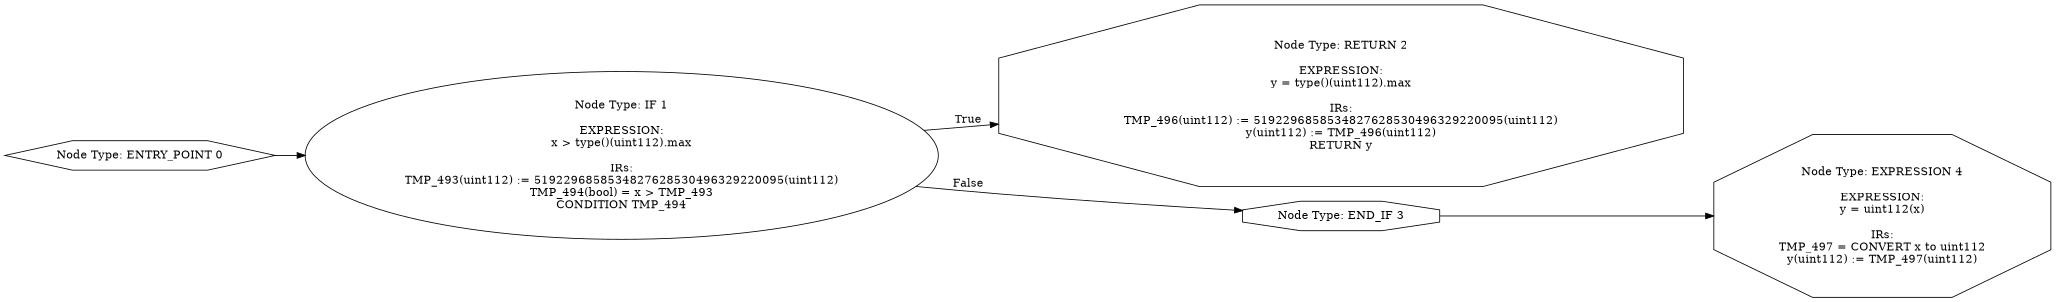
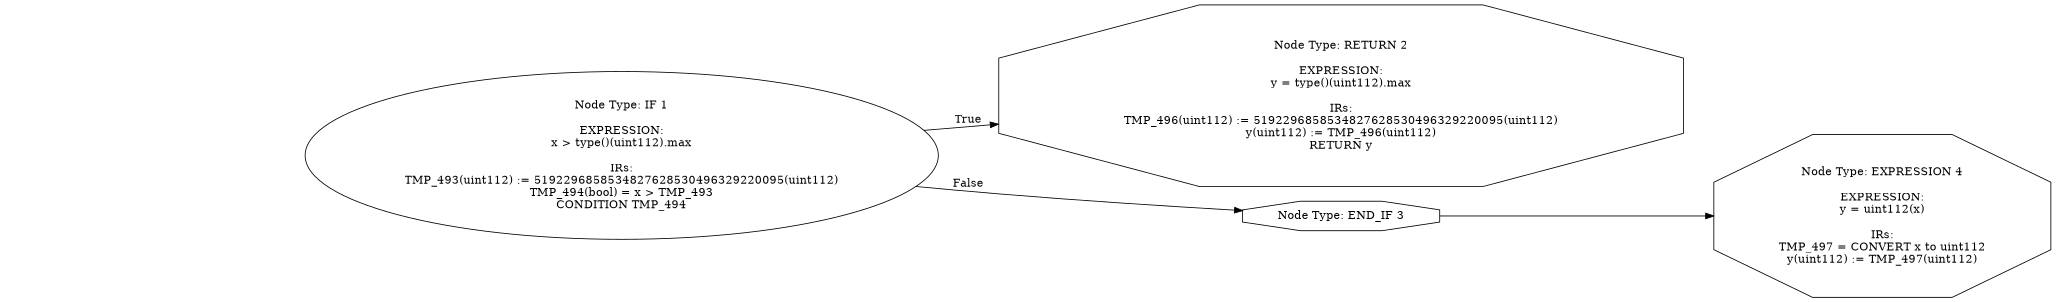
node "Node Type: ENTRY_POINT 0": removed
